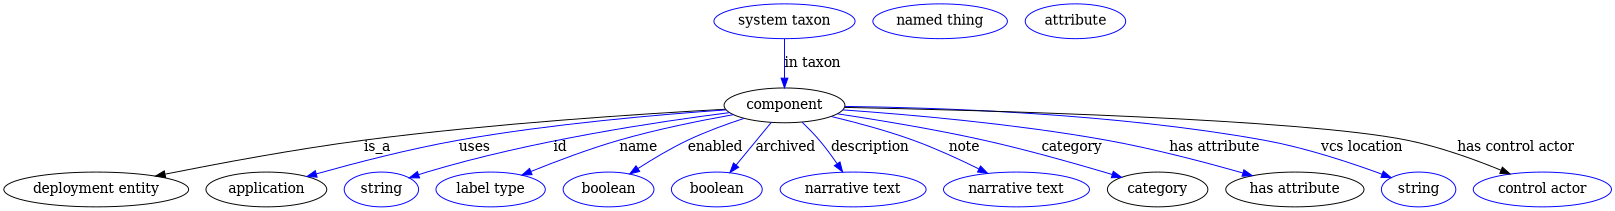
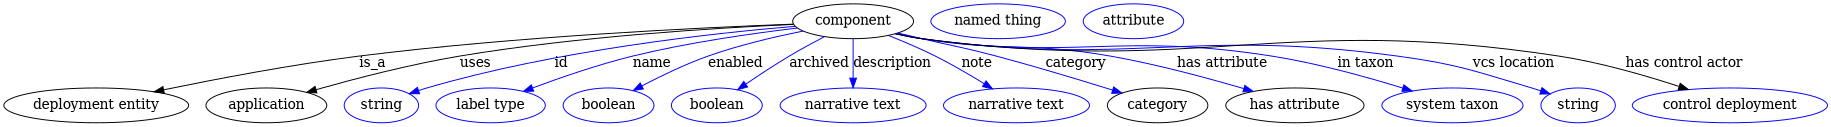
edge "system taxon" -> "component": reversed
edge "component" -> "application": color blue -> black
node "control actor": label "control actor" -> "control deployment"
